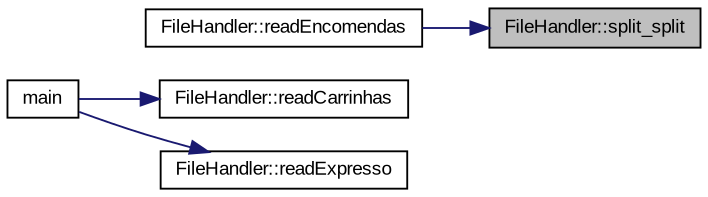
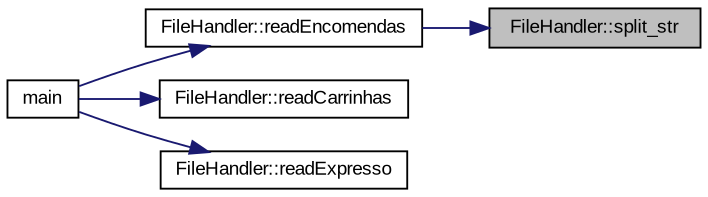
node "FileHandler::split_split": label "FileHandler::split_split" -> "FileHandler::split_str"
edge "main" -> "FileHandler::readEncomendas": added
